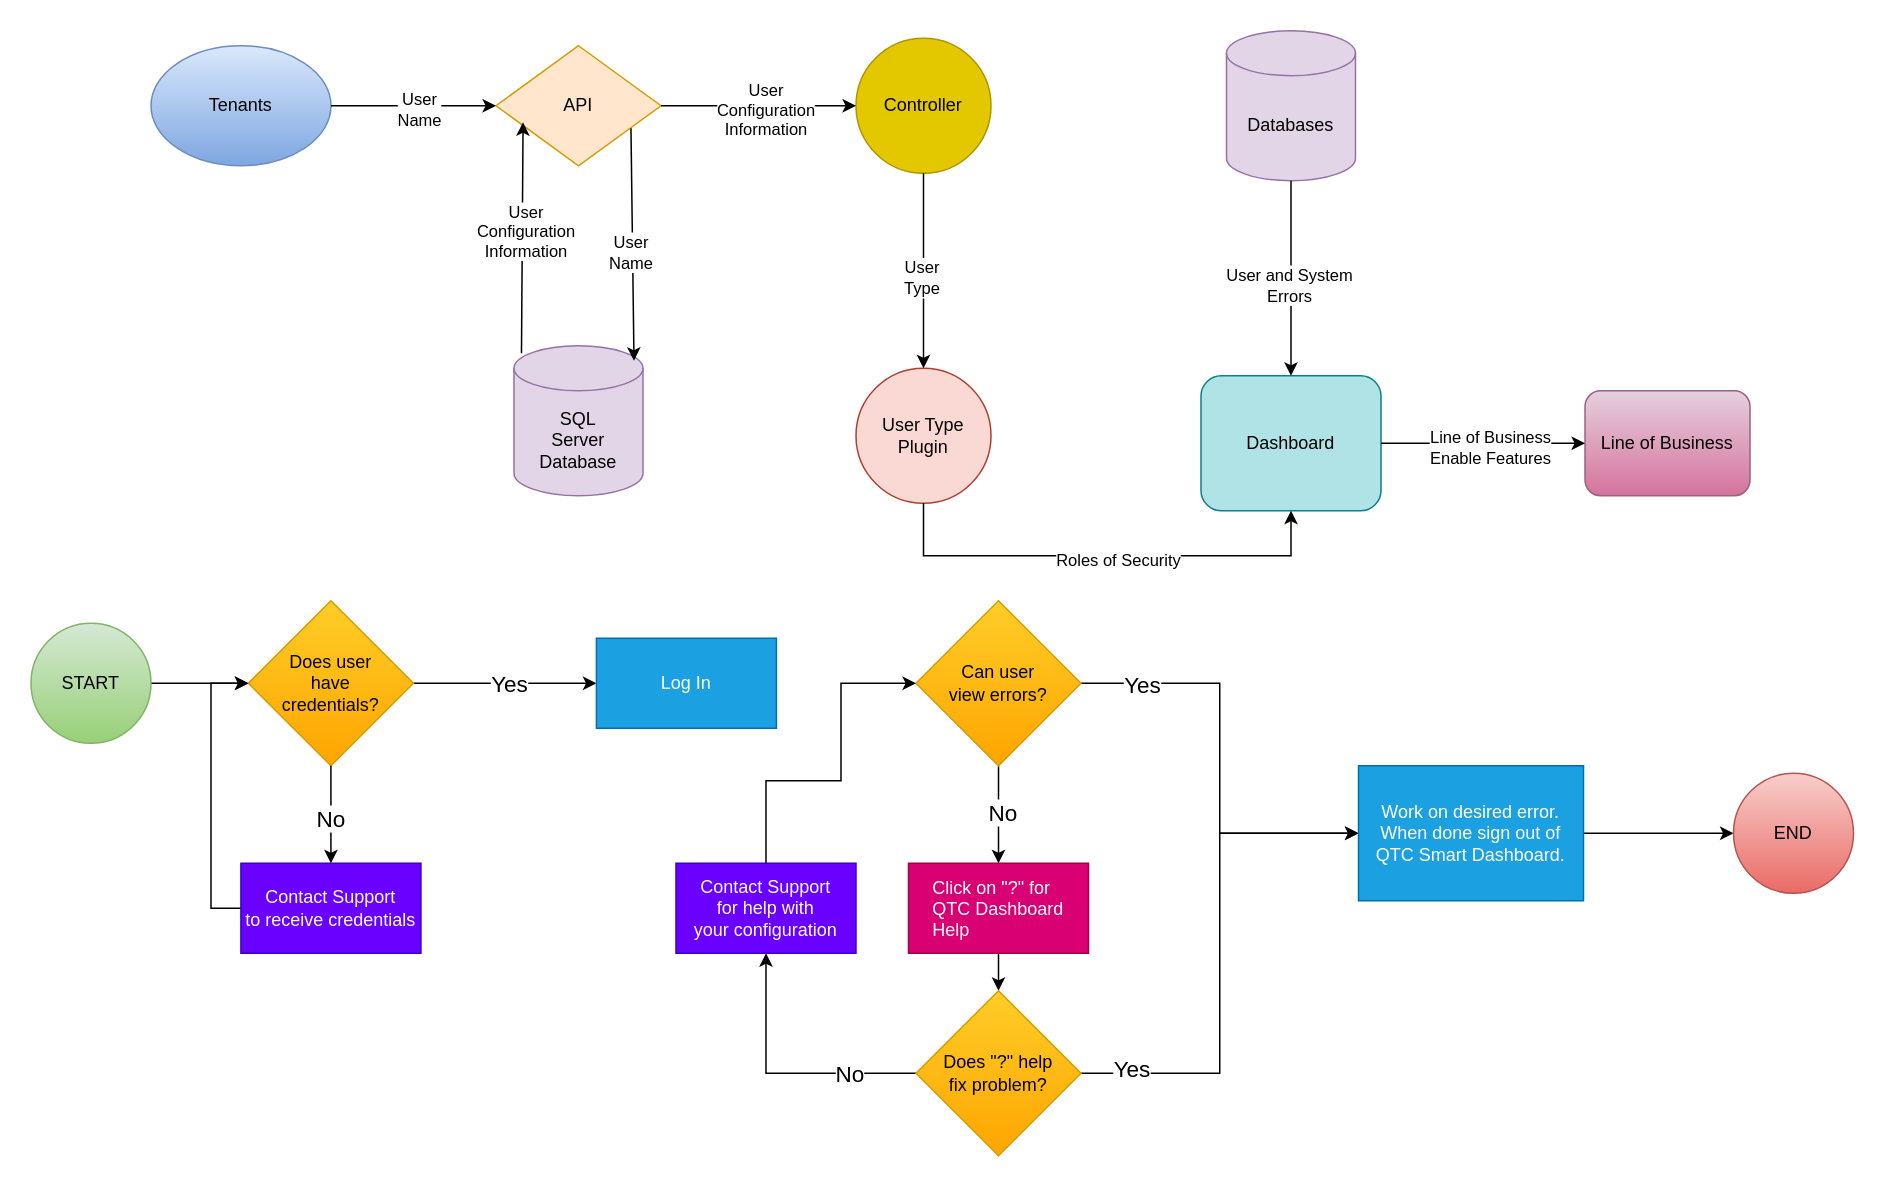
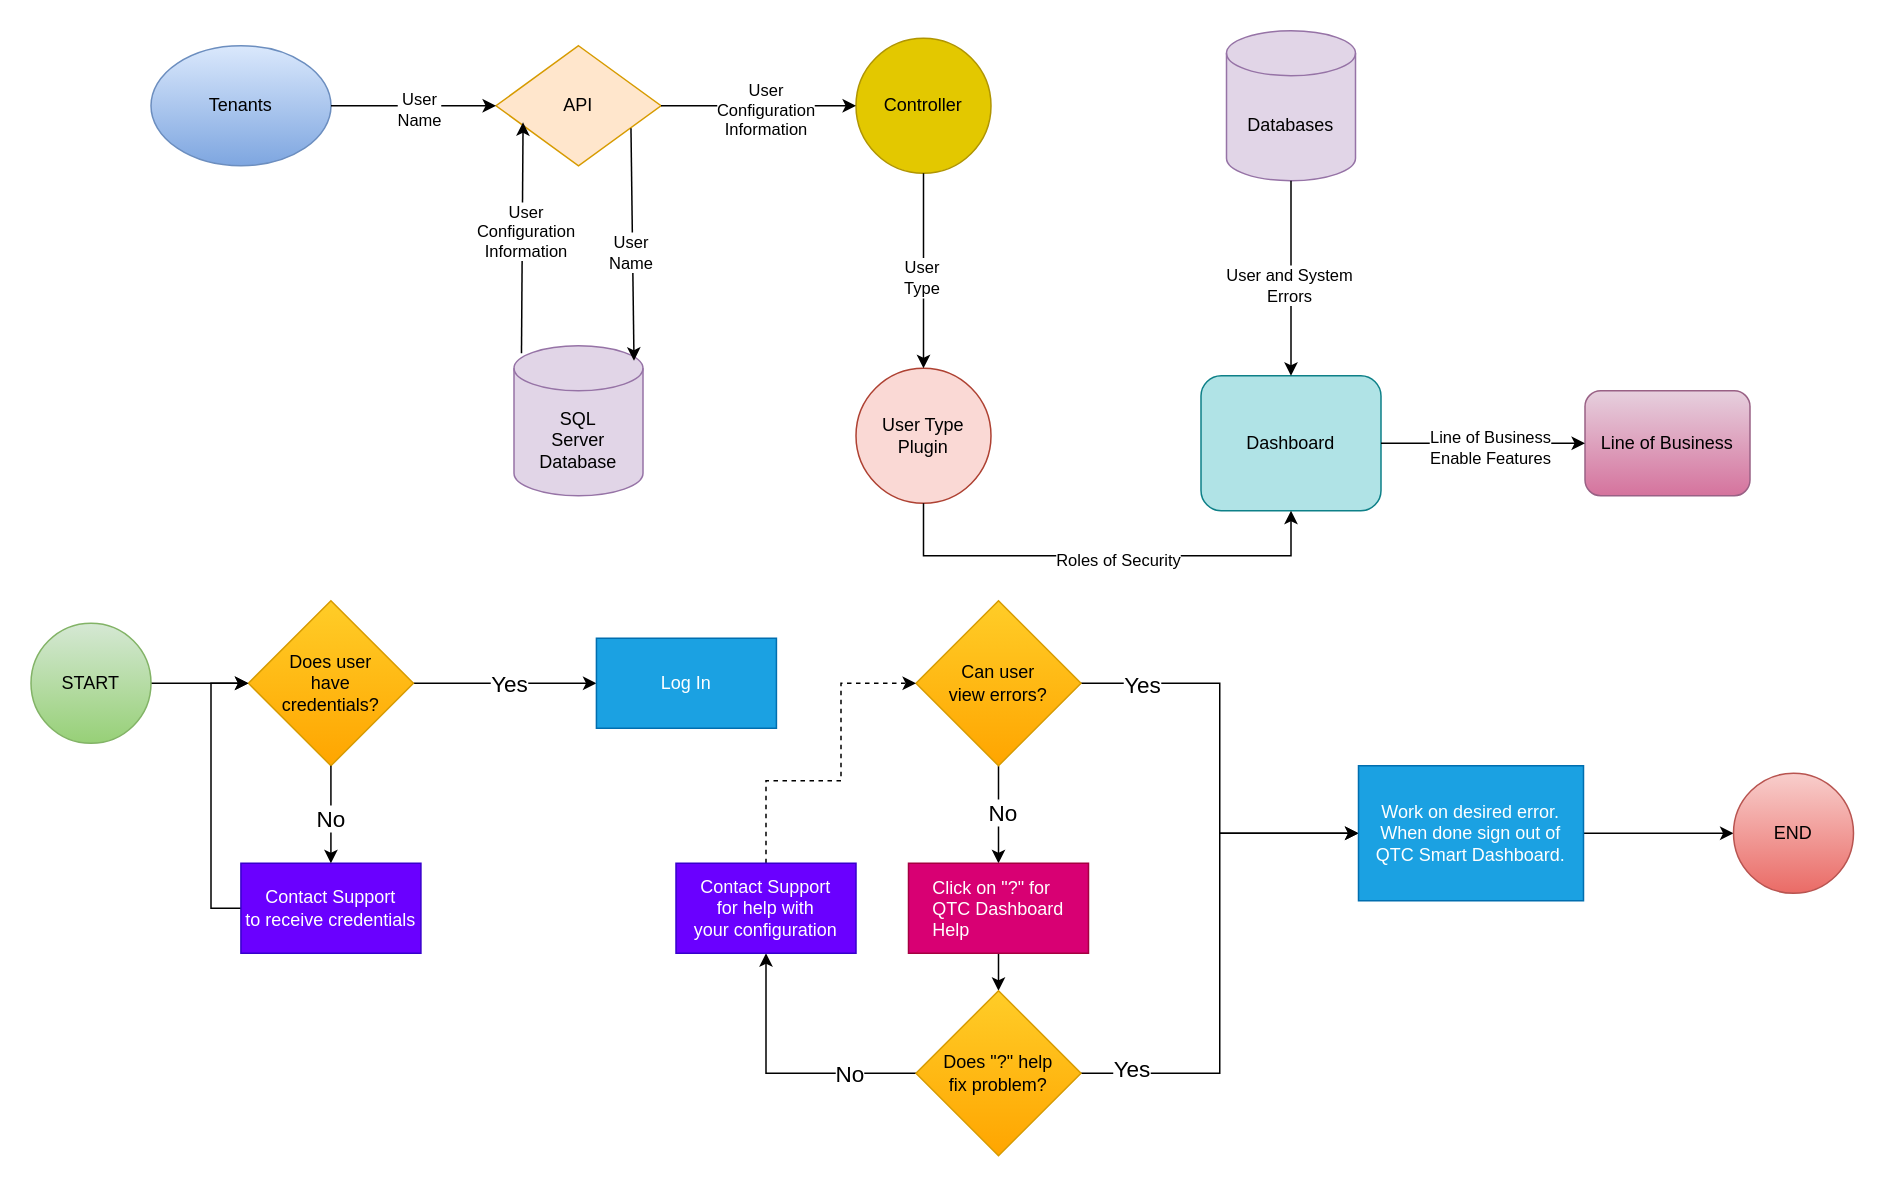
edge "Contact Support for help with your configuration" -> "Can user view errors?": style solid -> dashed
